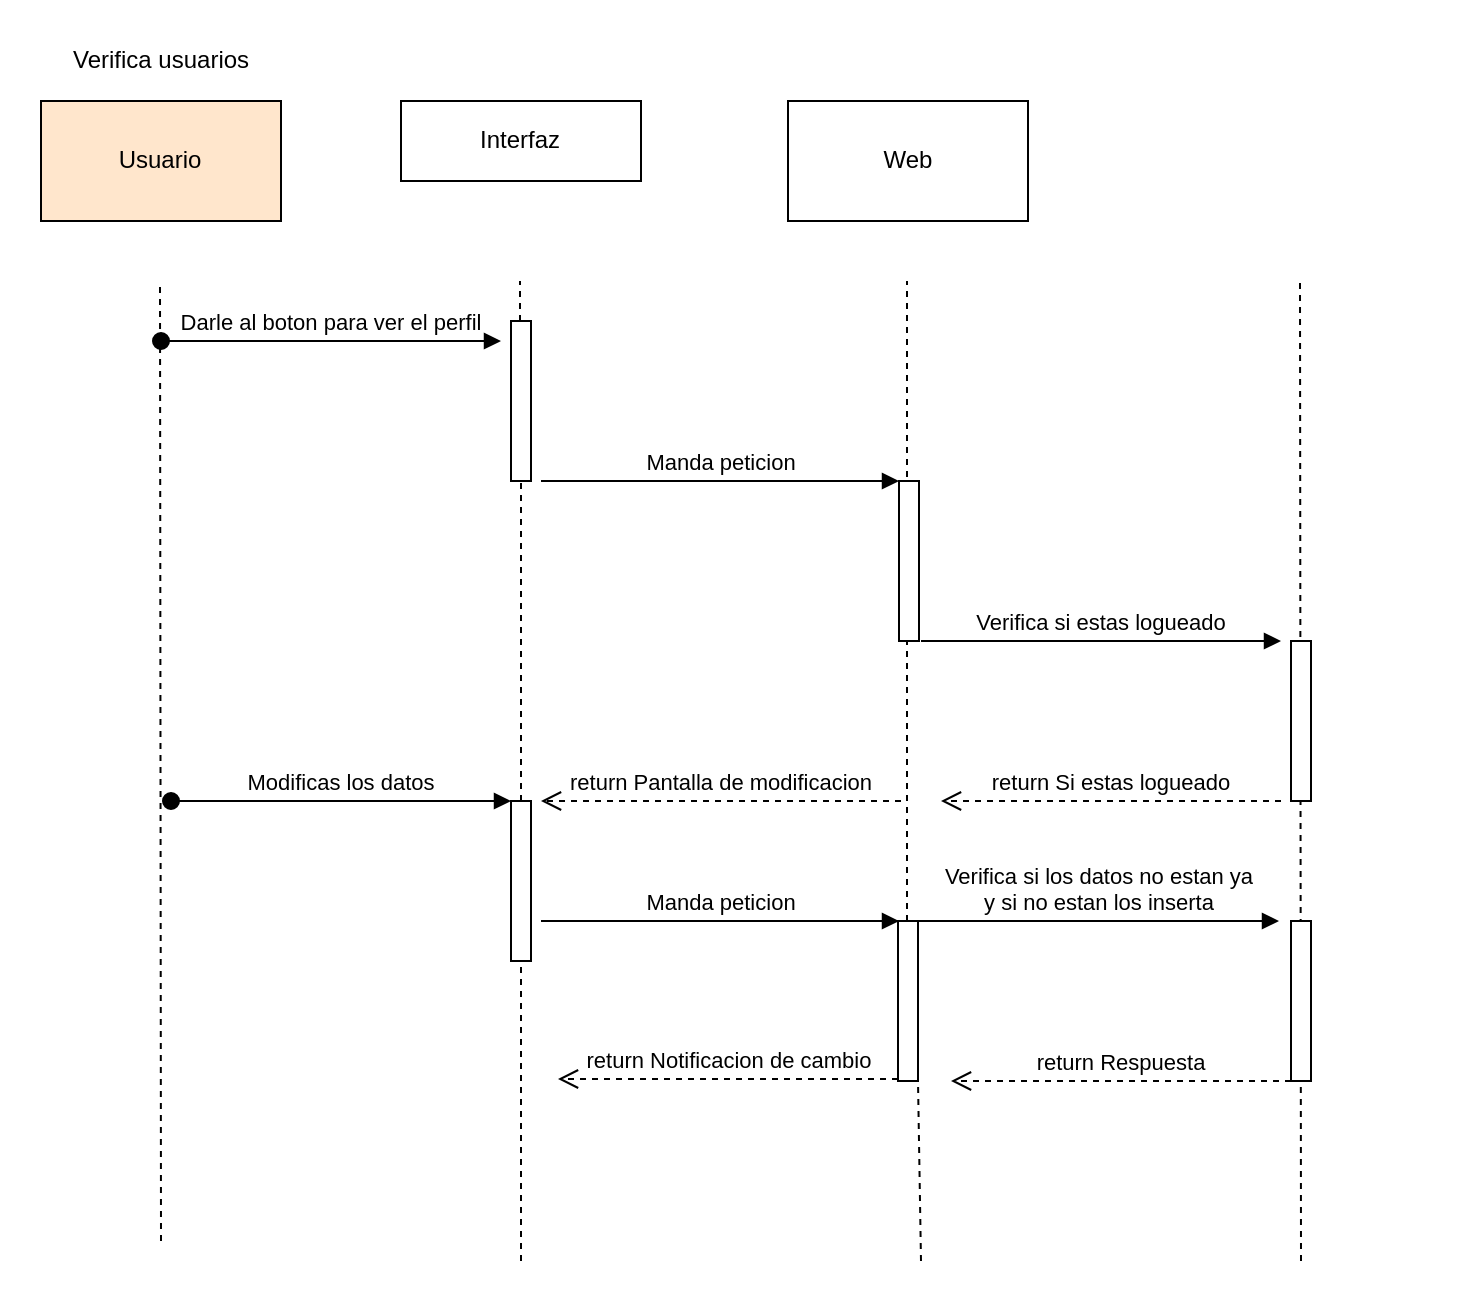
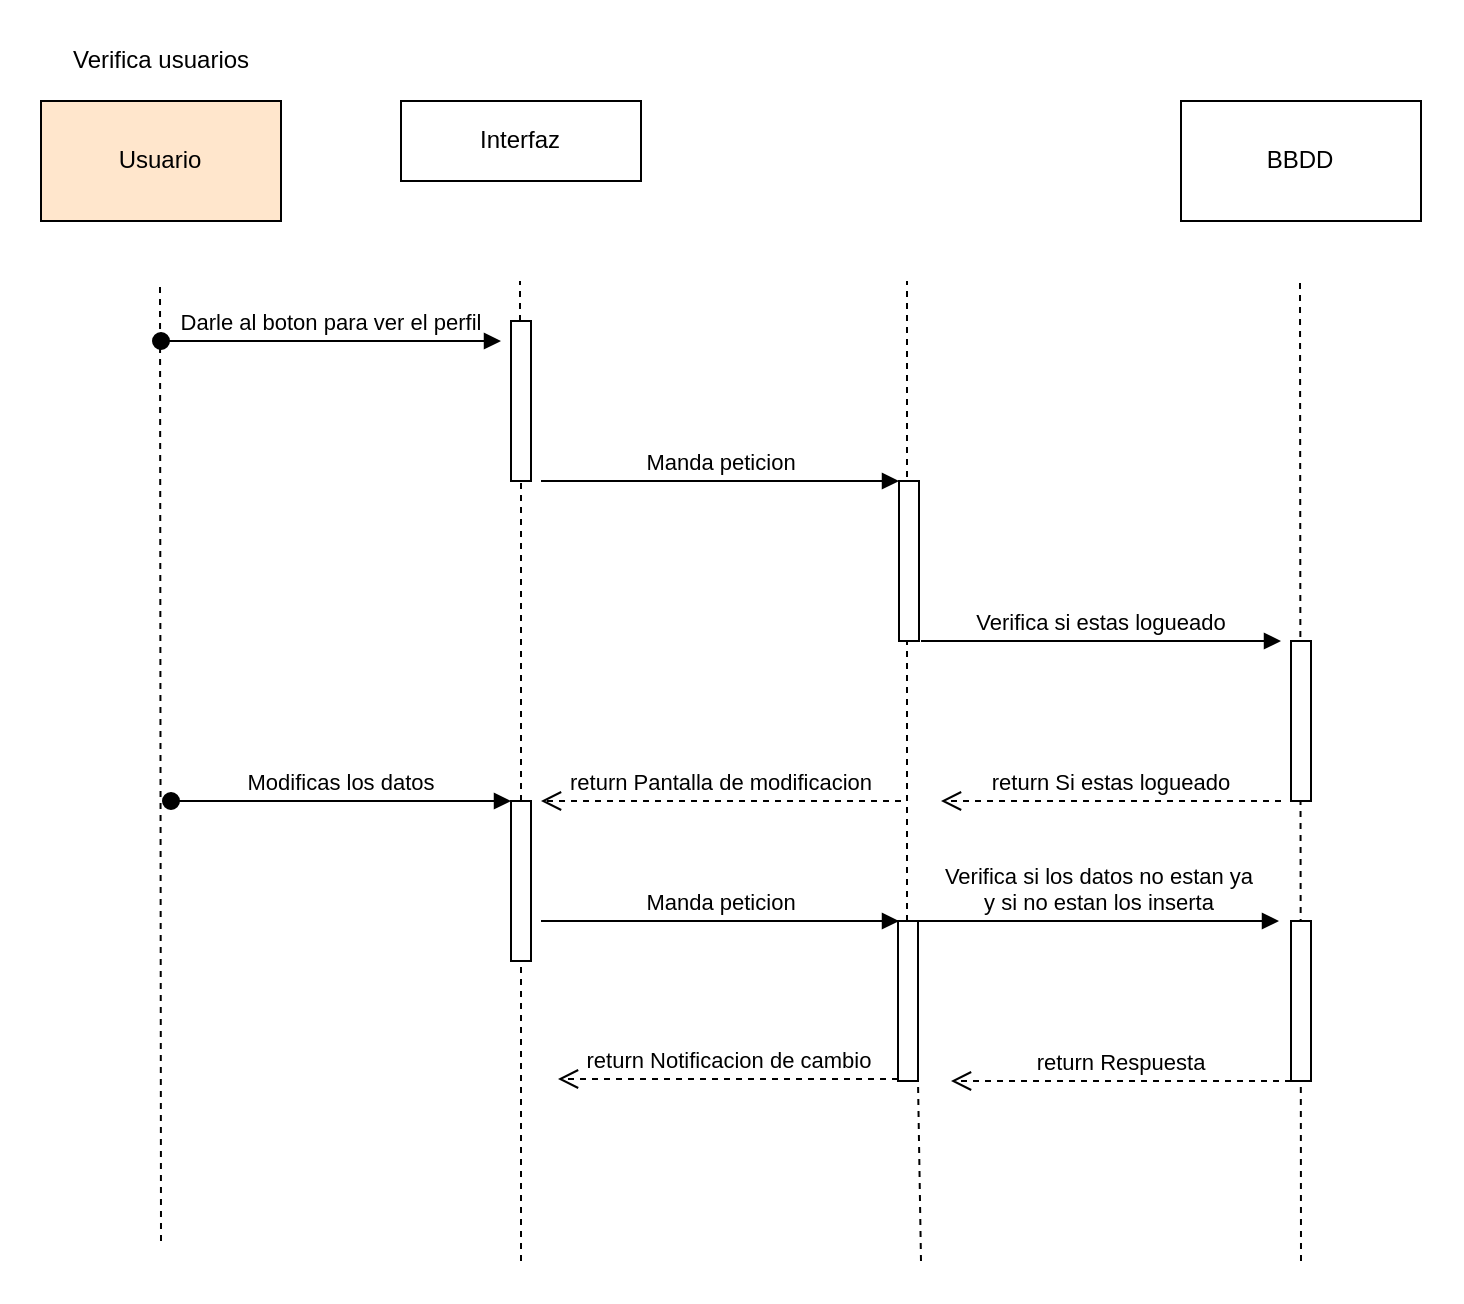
node "Web": removed
node "BBDD": added
